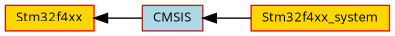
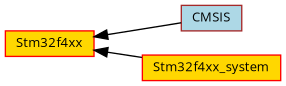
edge "Stm32f4xx_system" -> "CMSIS": now "Stm32f4xx_system" -> "Stm32f4xx"
